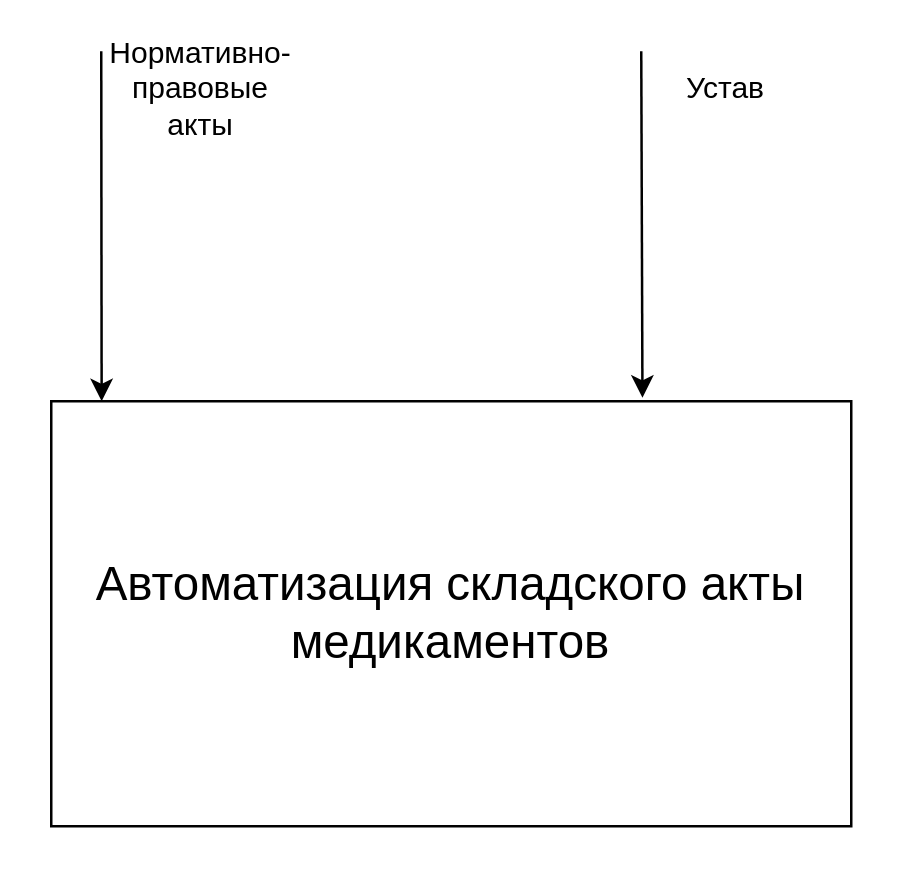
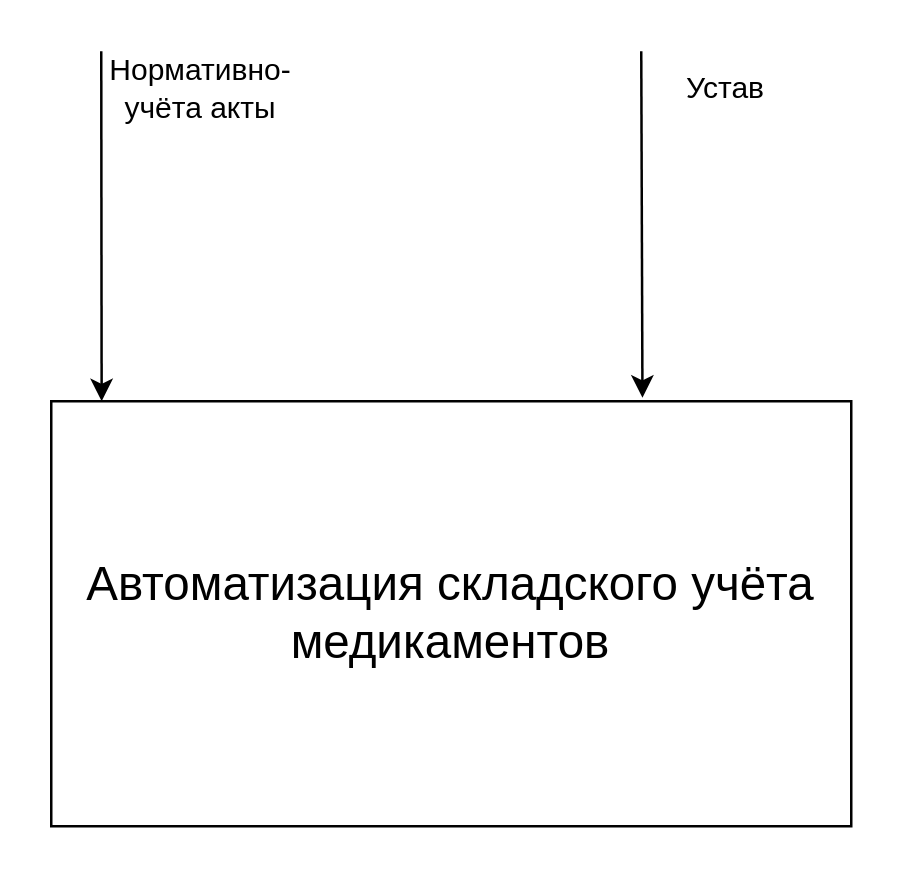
node "Нормативно-правовые акты": label "Нормативно-правовые акты" -> "Нормативно-учёта акты"
node "Автоматизация складского акты медикаментов": label "Автоматизация складского акты медикаментов" -> "Автоматизация складского учёта медикаментов"
